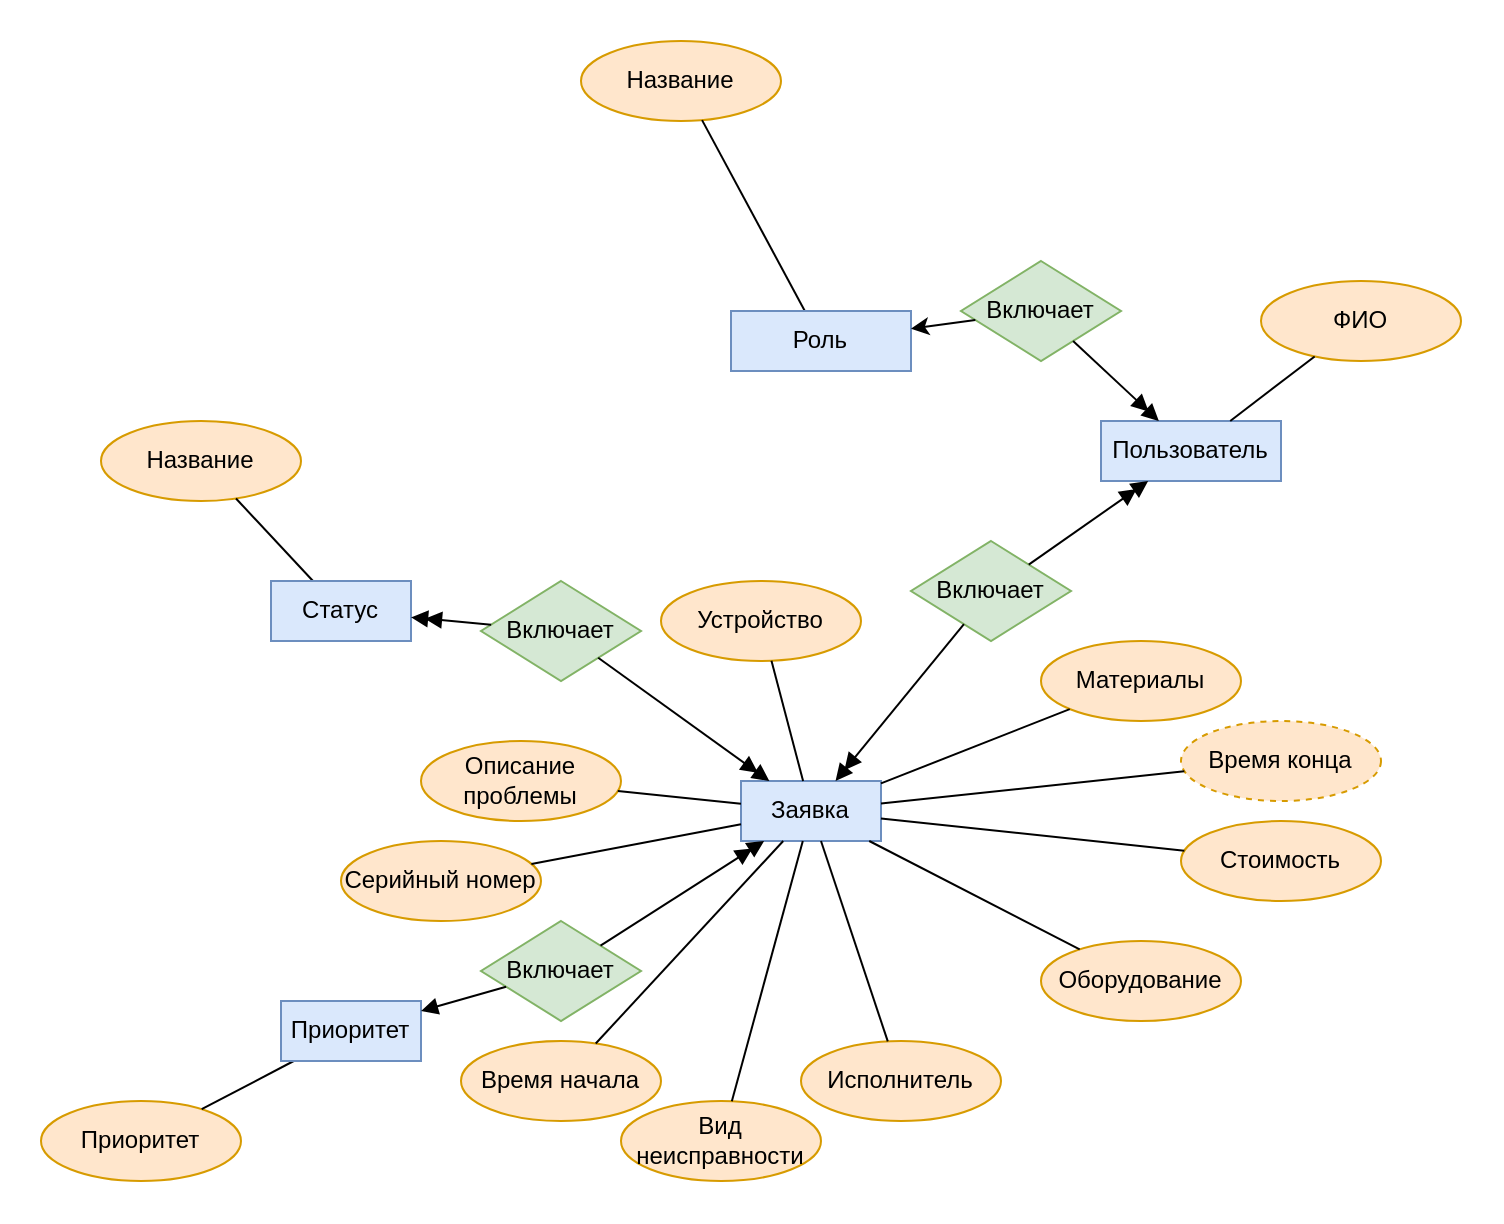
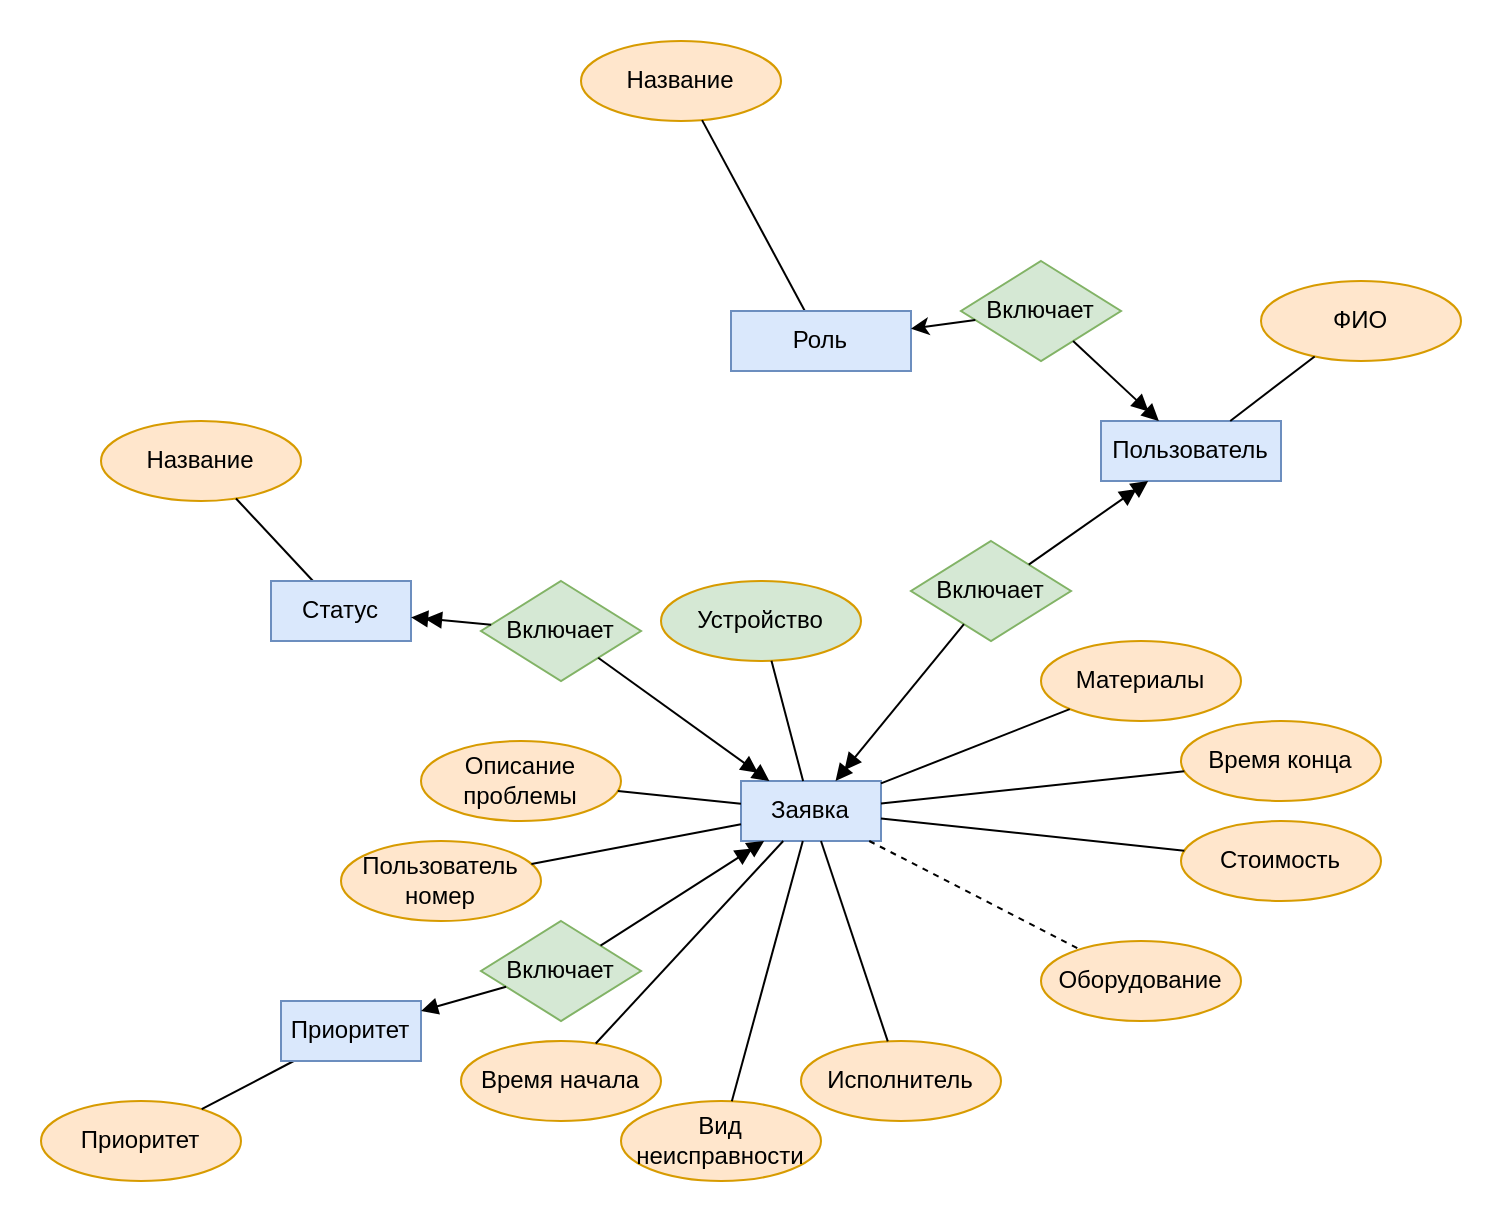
node "Устройство": fillcolor #ffe6cc -> #d5e8d4
node "Время конца": style dashed -> solid
node "Серийный номер": label "Серийный номер" -> "Пользователь номер"
edge "Заявка" -- "Оборудование": style solid -> dashed
